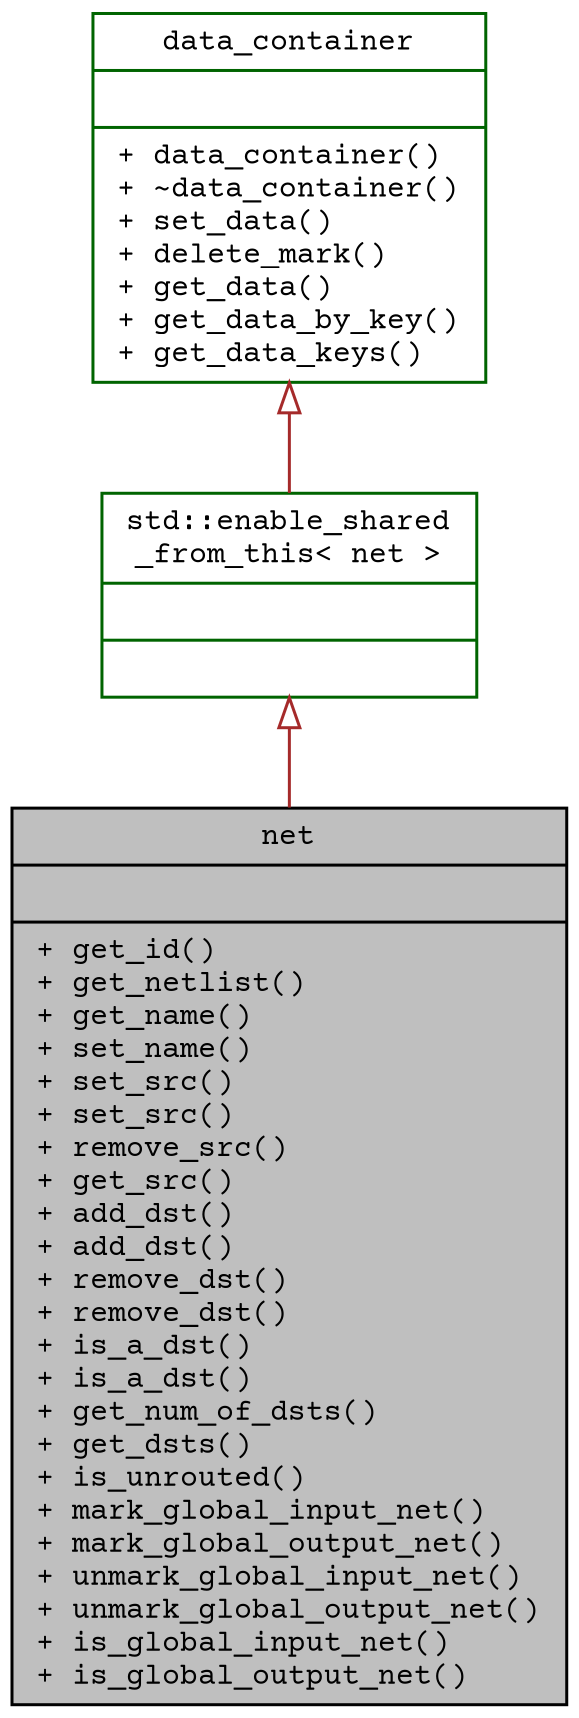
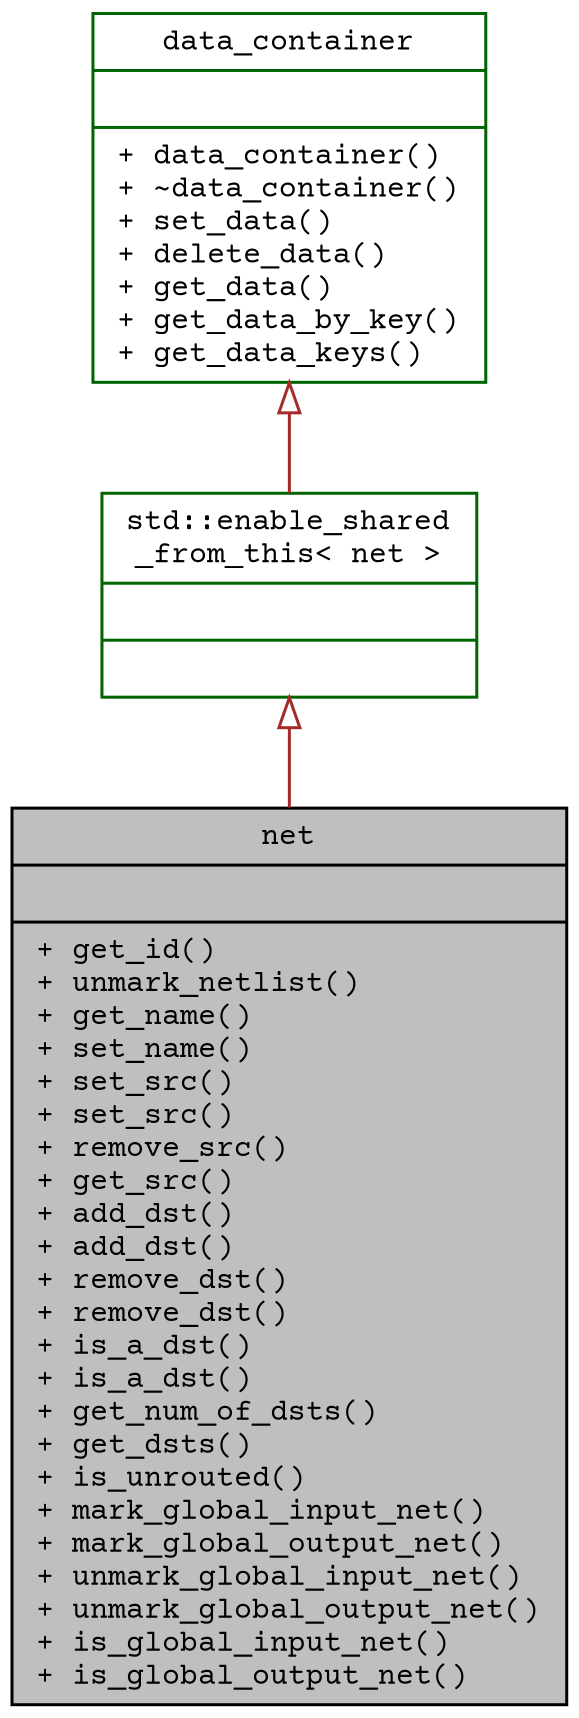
node "data_container": text "+ delete_mark()" -> "+ delete_data()"
node "net": text "+ get_netlist()" -> "+ unmark_netlist()"
